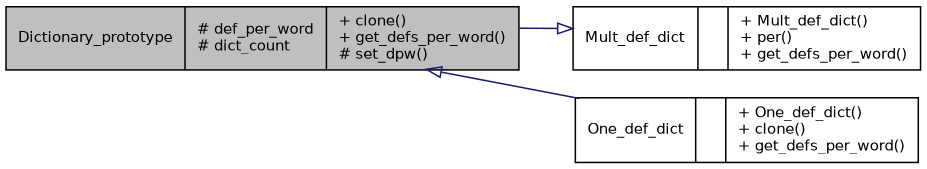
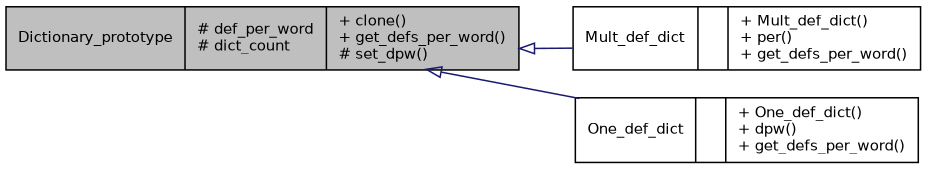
edge "Dictionary_prototype" -> "Mult_def_dict": reversed
node "One_def_dict": text "+ clone()" -> "+ dpw()"
